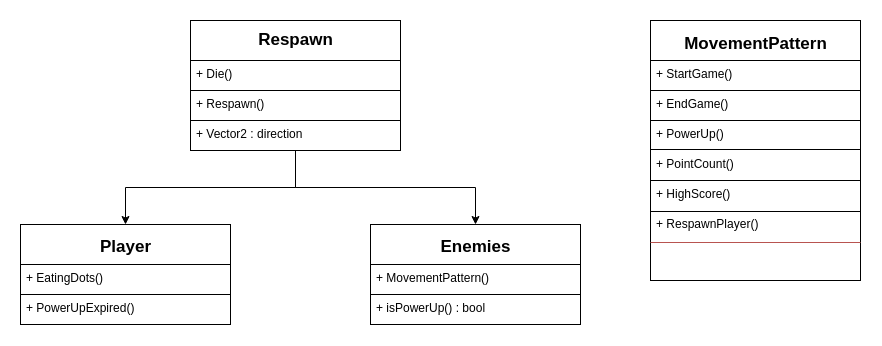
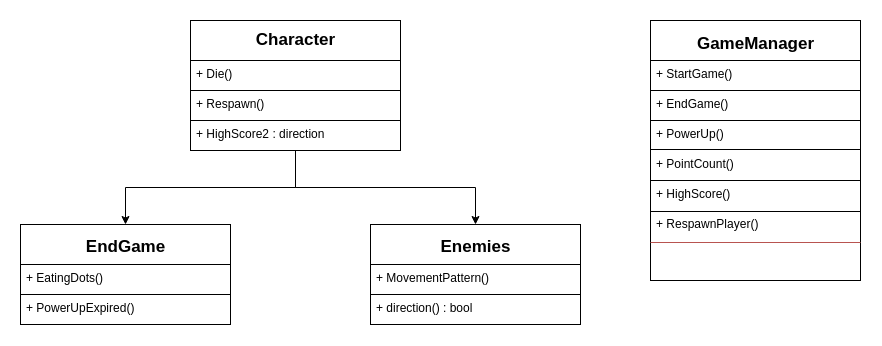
node "Respawn": label "Respawn" -> "Character"
node "MovementPattern": label "MovementPattern" -> "GameManager"
node "+ Vector2 : direction": label "+ Vector2 : direction" -> "+ HighScore2 : direction"
node "Player": label "Player" -> "EndGame"
node "+ isPowerUp() : bool": label "+ isPowerUp() : bool" -> "+ direction() : bool"
